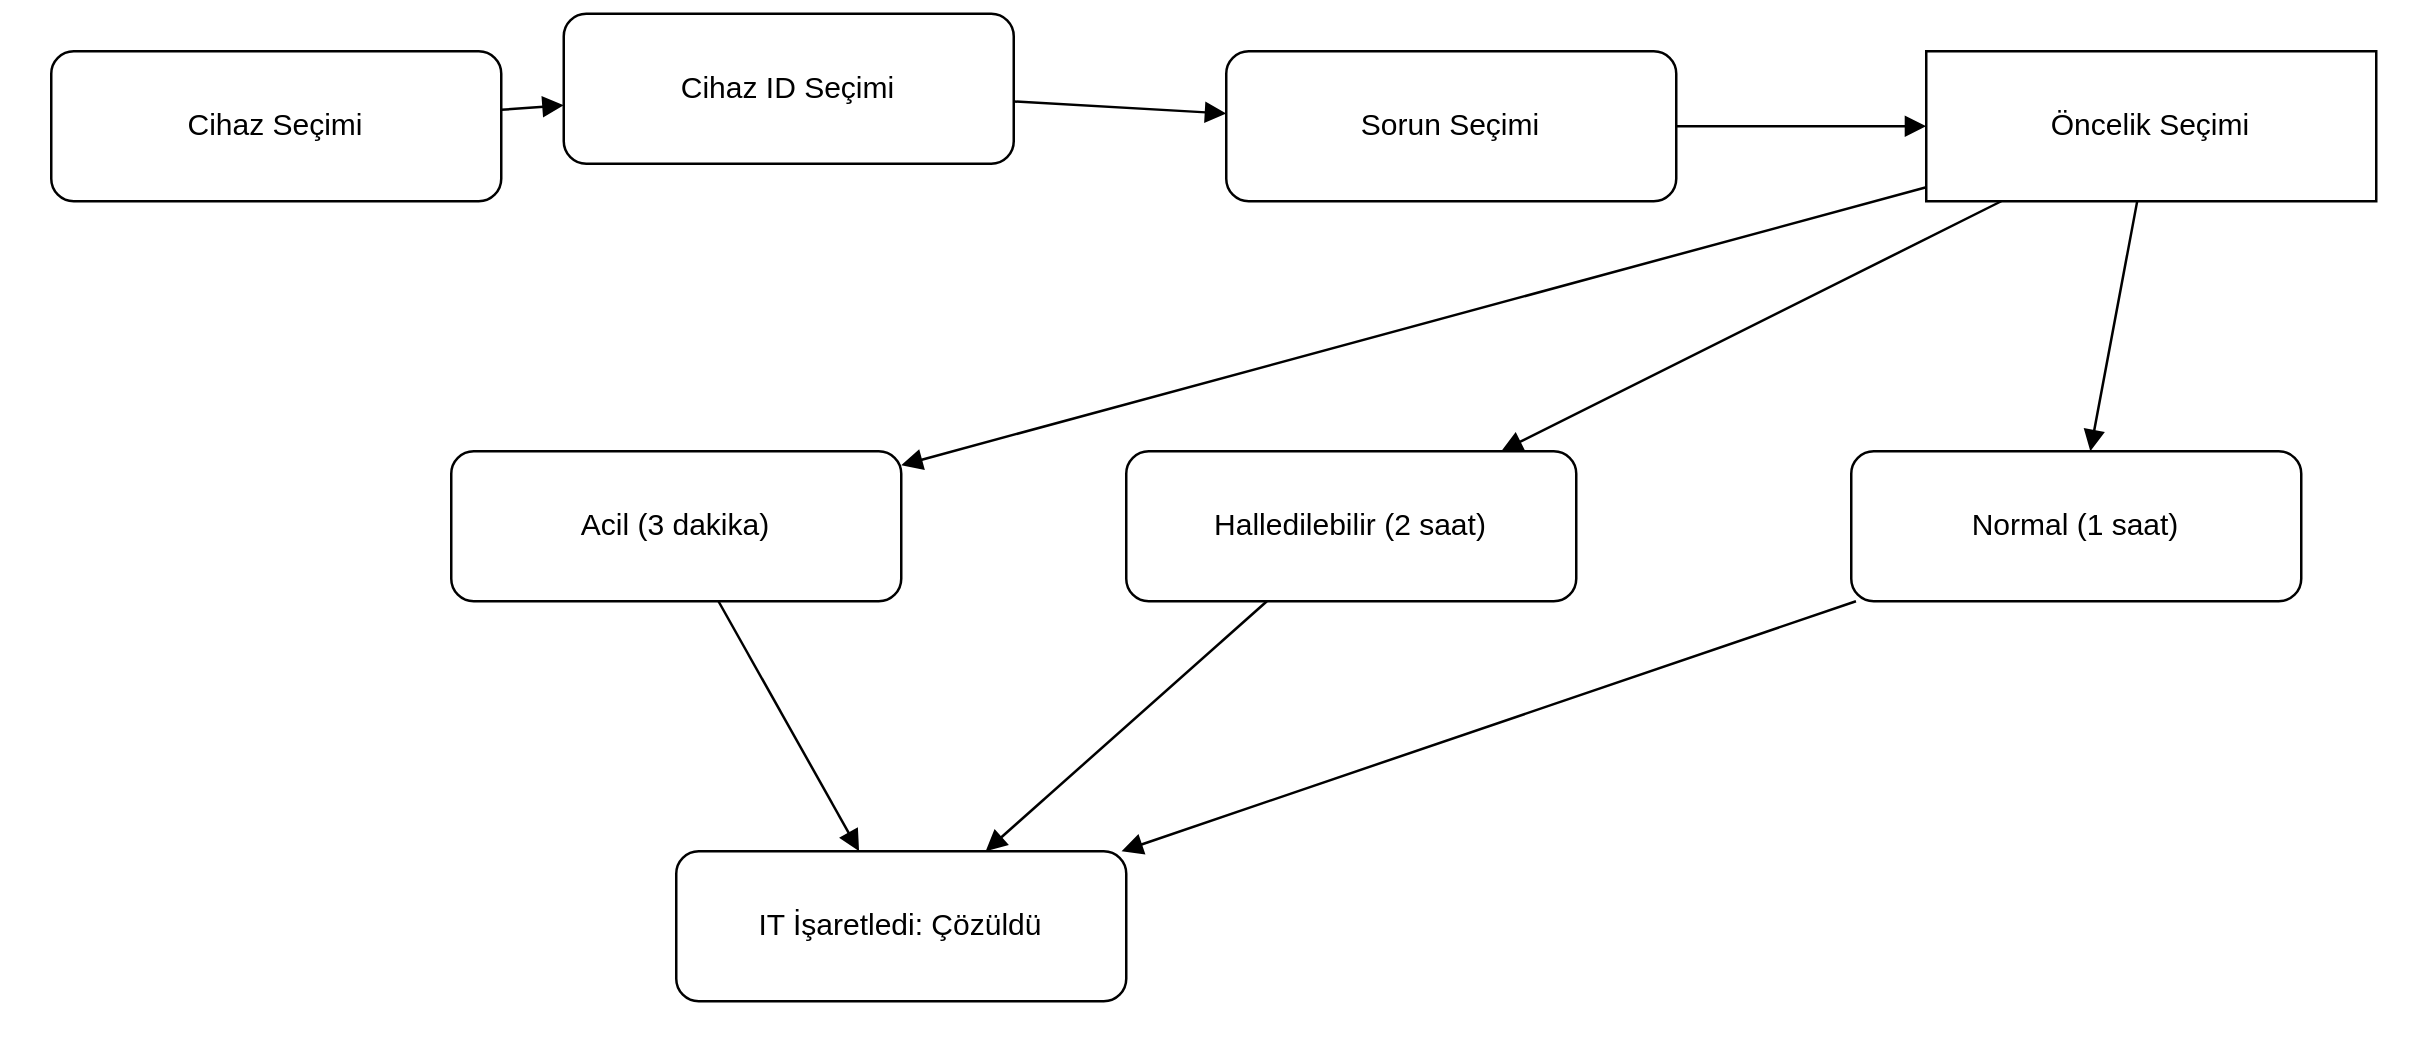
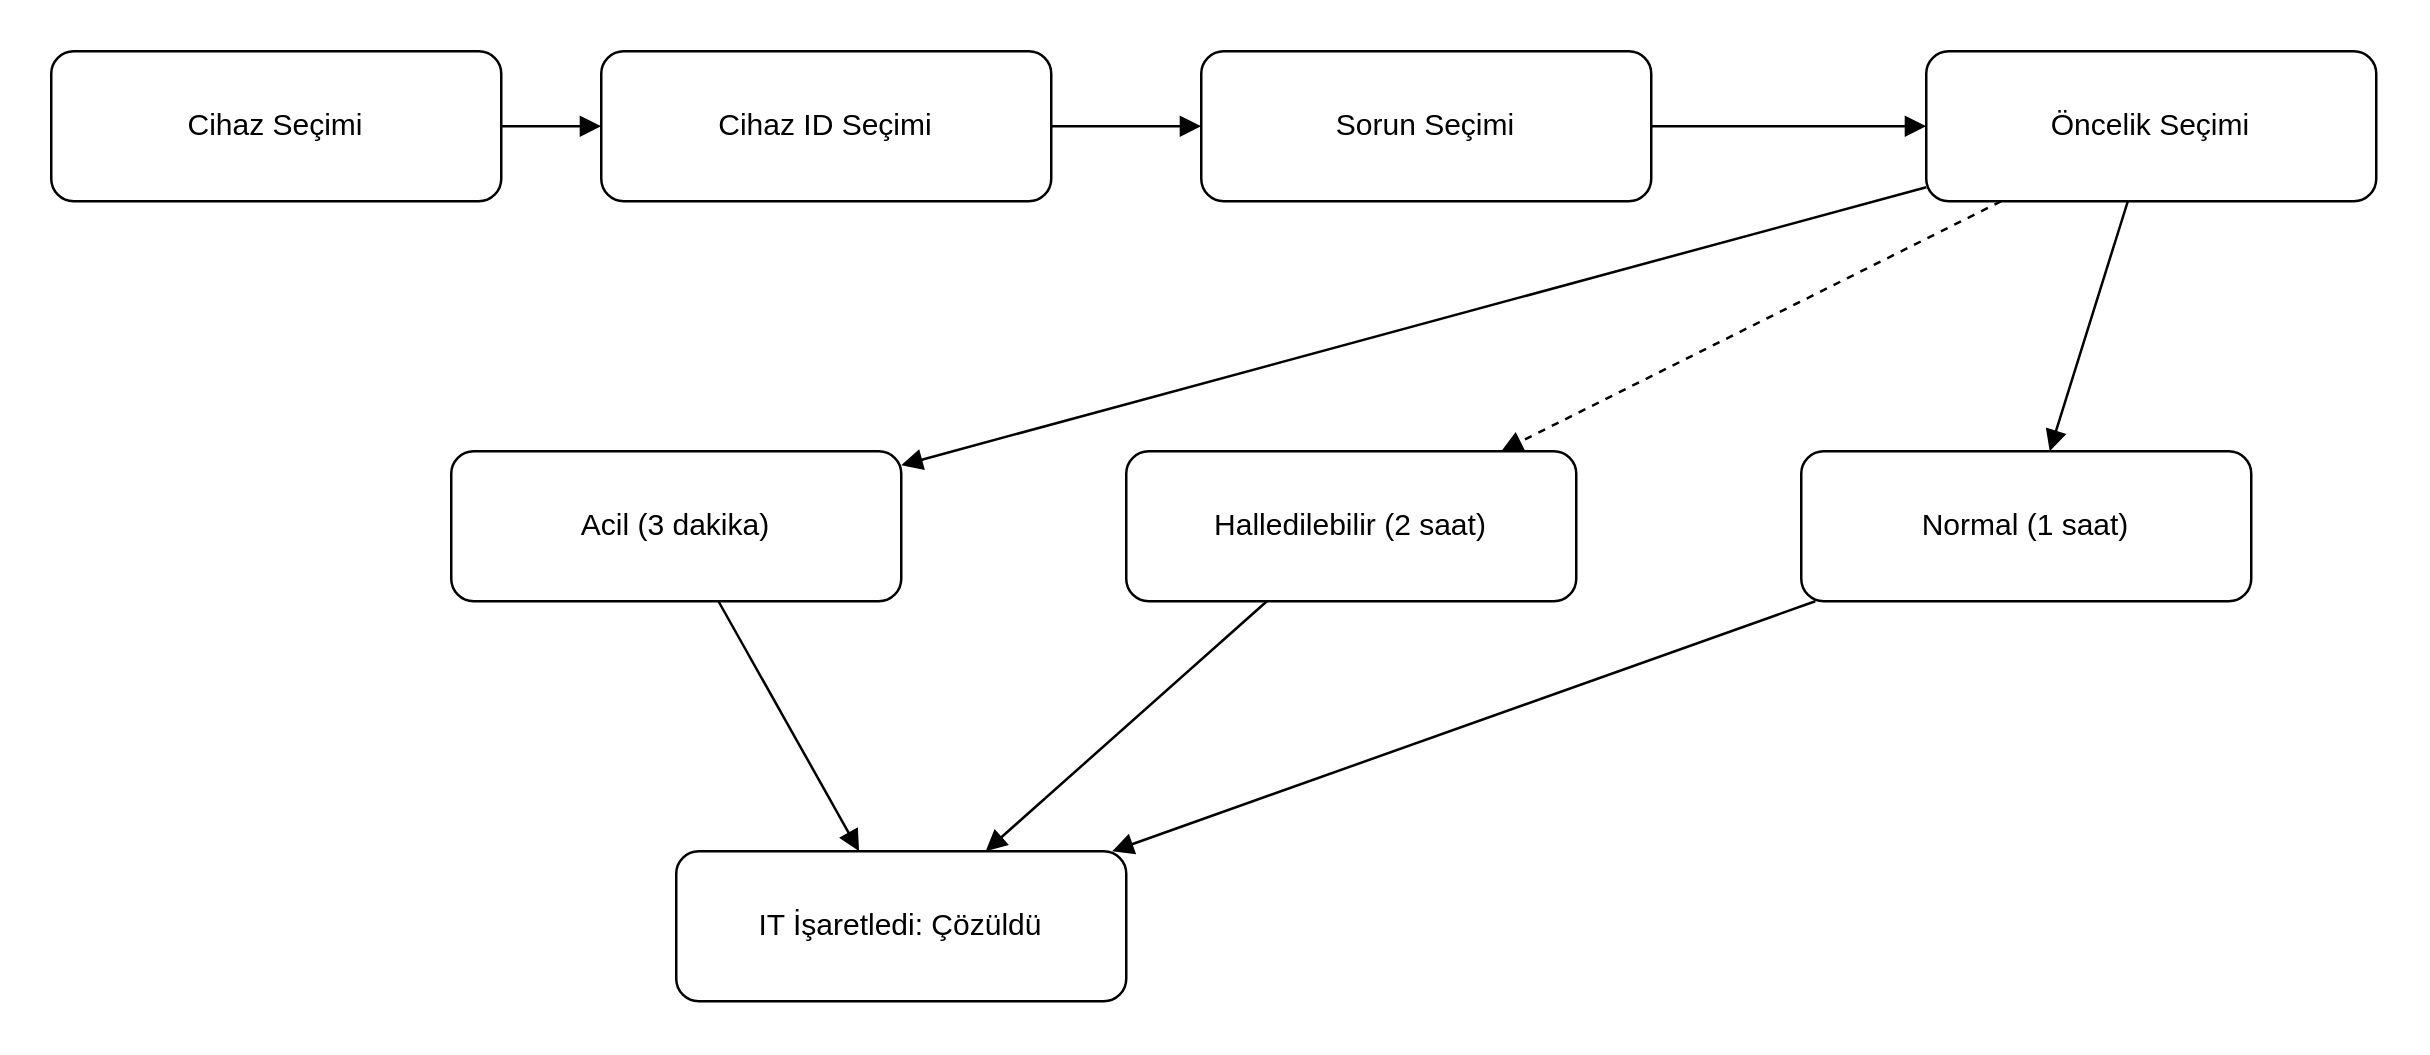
node "Cihaz ID Seçimi": moved (789, 89) -> (826, 126)
node "Sorun Seçimi": moved (1451, 126) -> (1426, 126)
node "Öncelik Seçimi": shape rectangle -> rounded rectangle
edge "Öncelik Seçimi" -> "Halledilebilir (2 saat)": style solid -> dashed
node "Normal (1 saat)": moved (2076, 526) -> (2026, 526)
